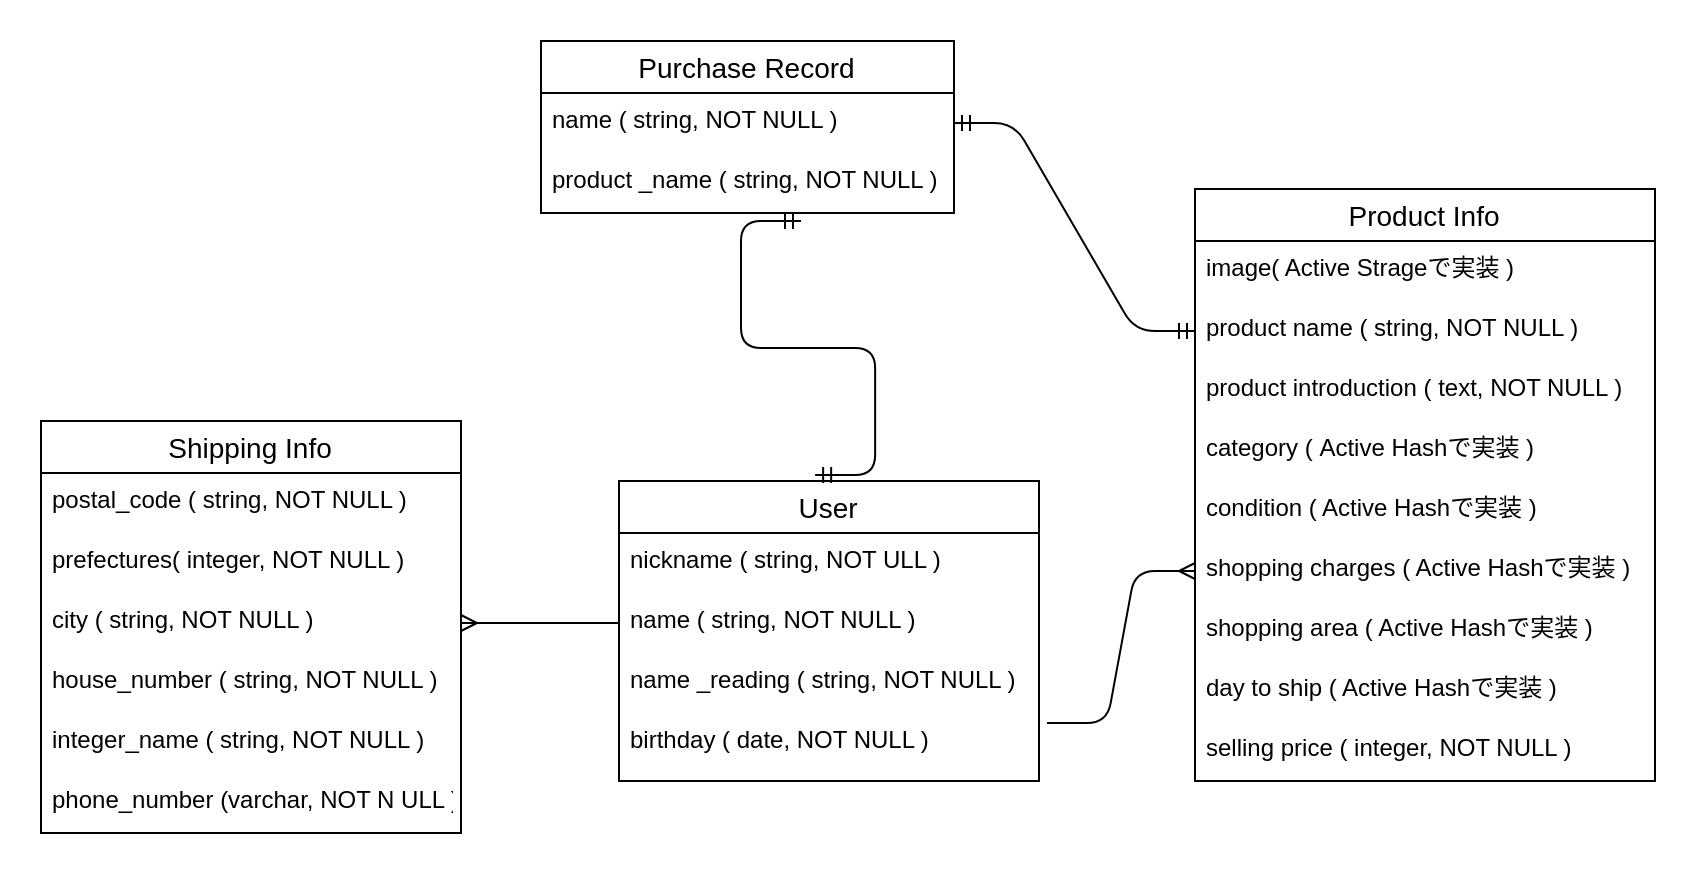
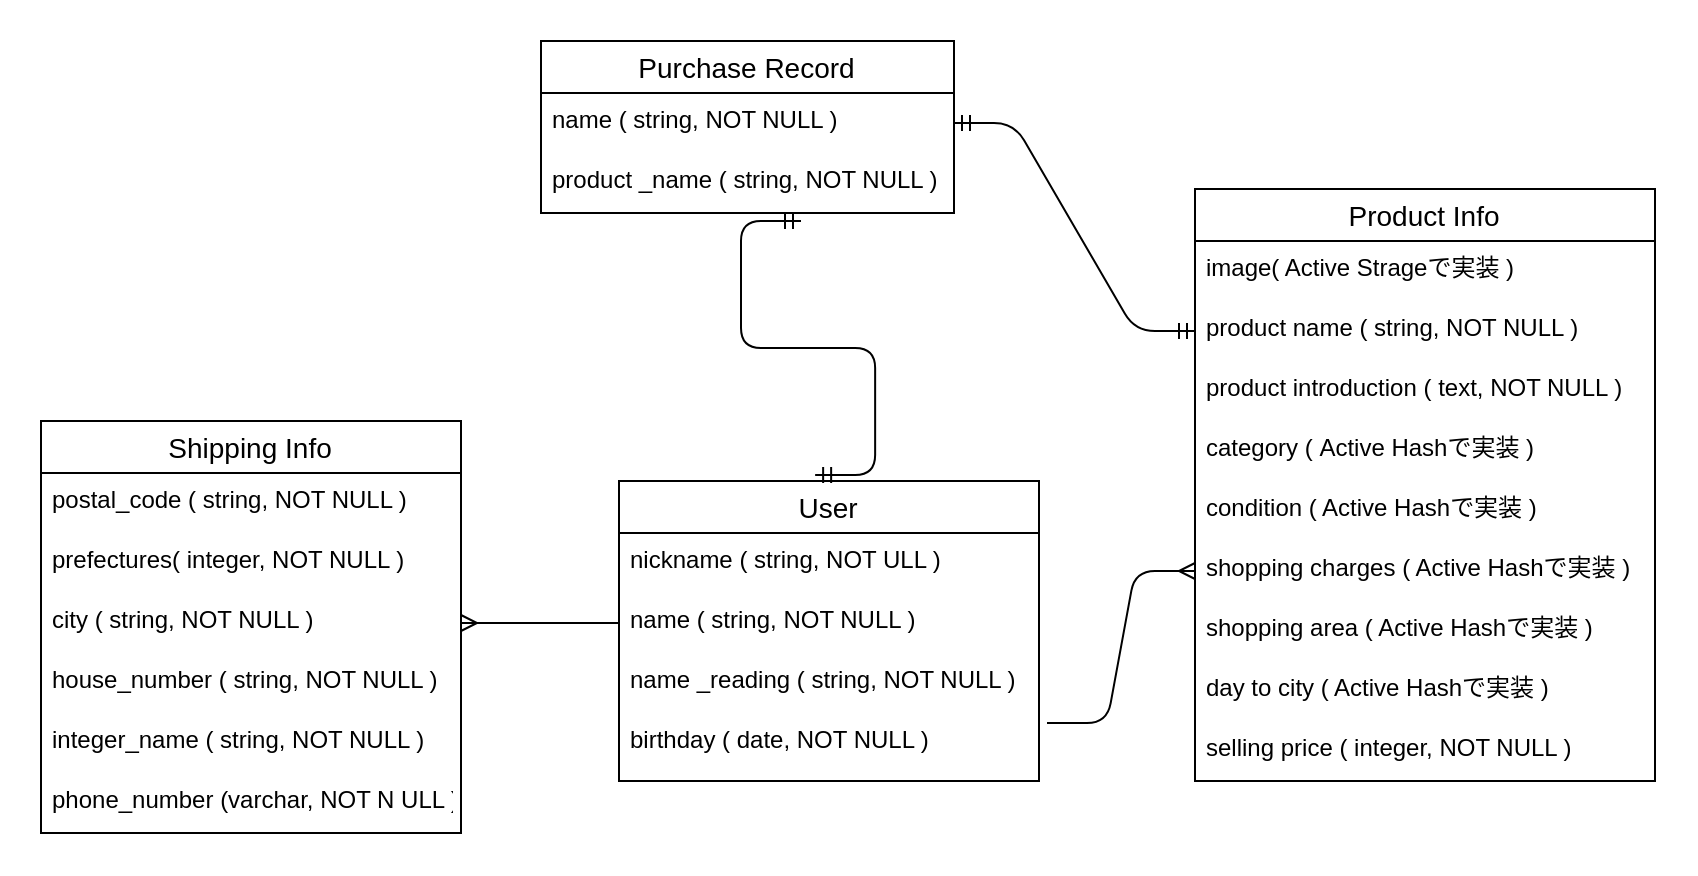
node "day to ship ( Active Hashで実装 )": label "day to ship ( Active Hashで実装 )" -> "day to city ( Active Hashで実装 )"
